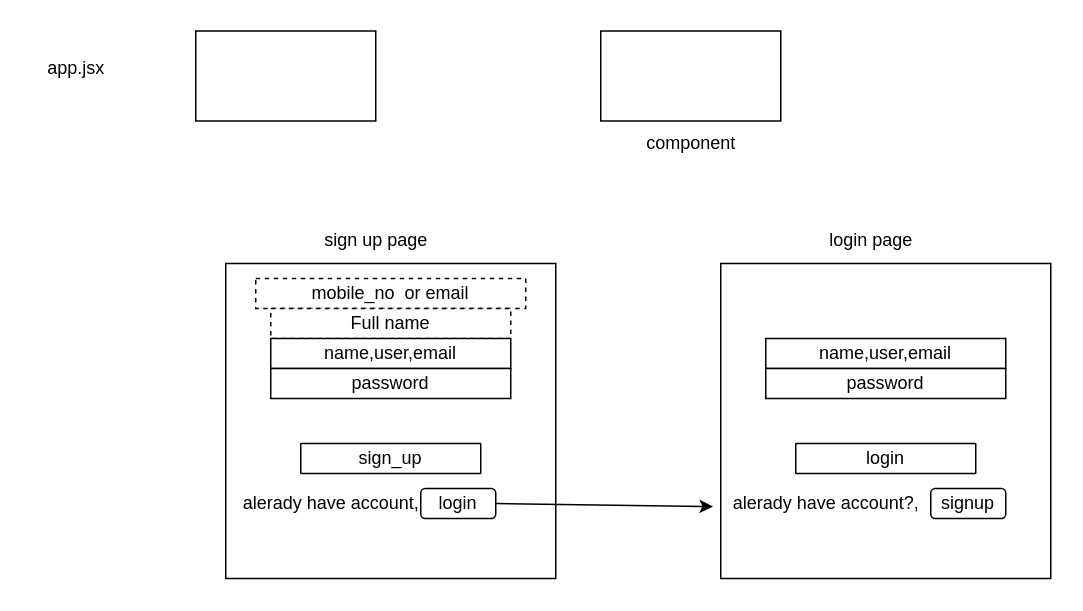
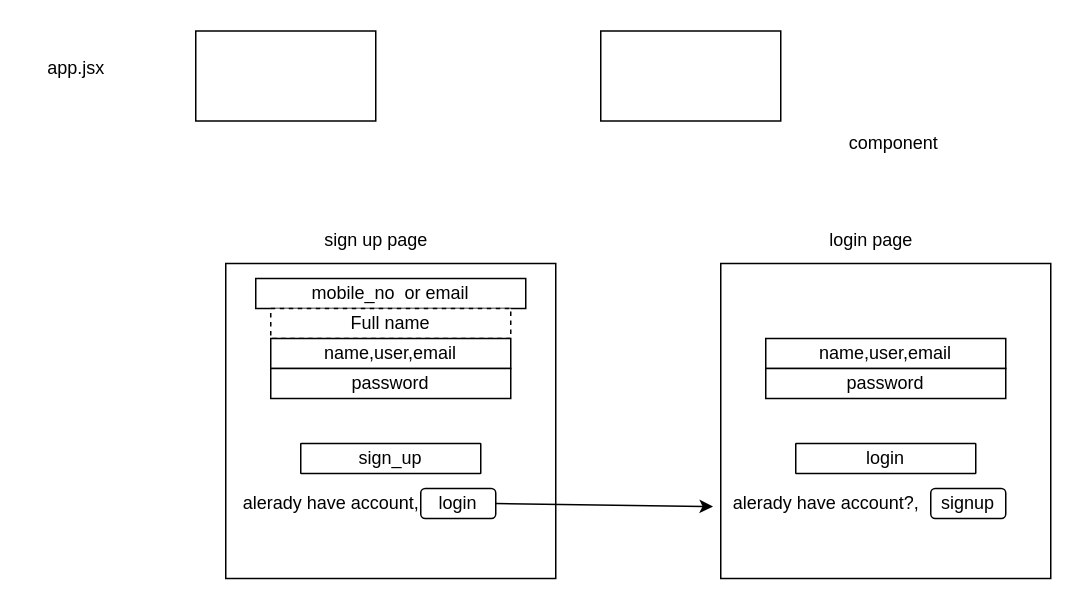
node "component": moved (691, 143) -> (893, 143)
node "mobile_no or email": style dashed -> solid
